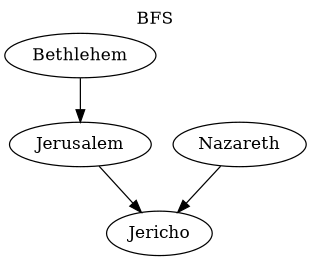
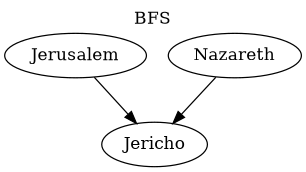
node "Bethlehem": removed
